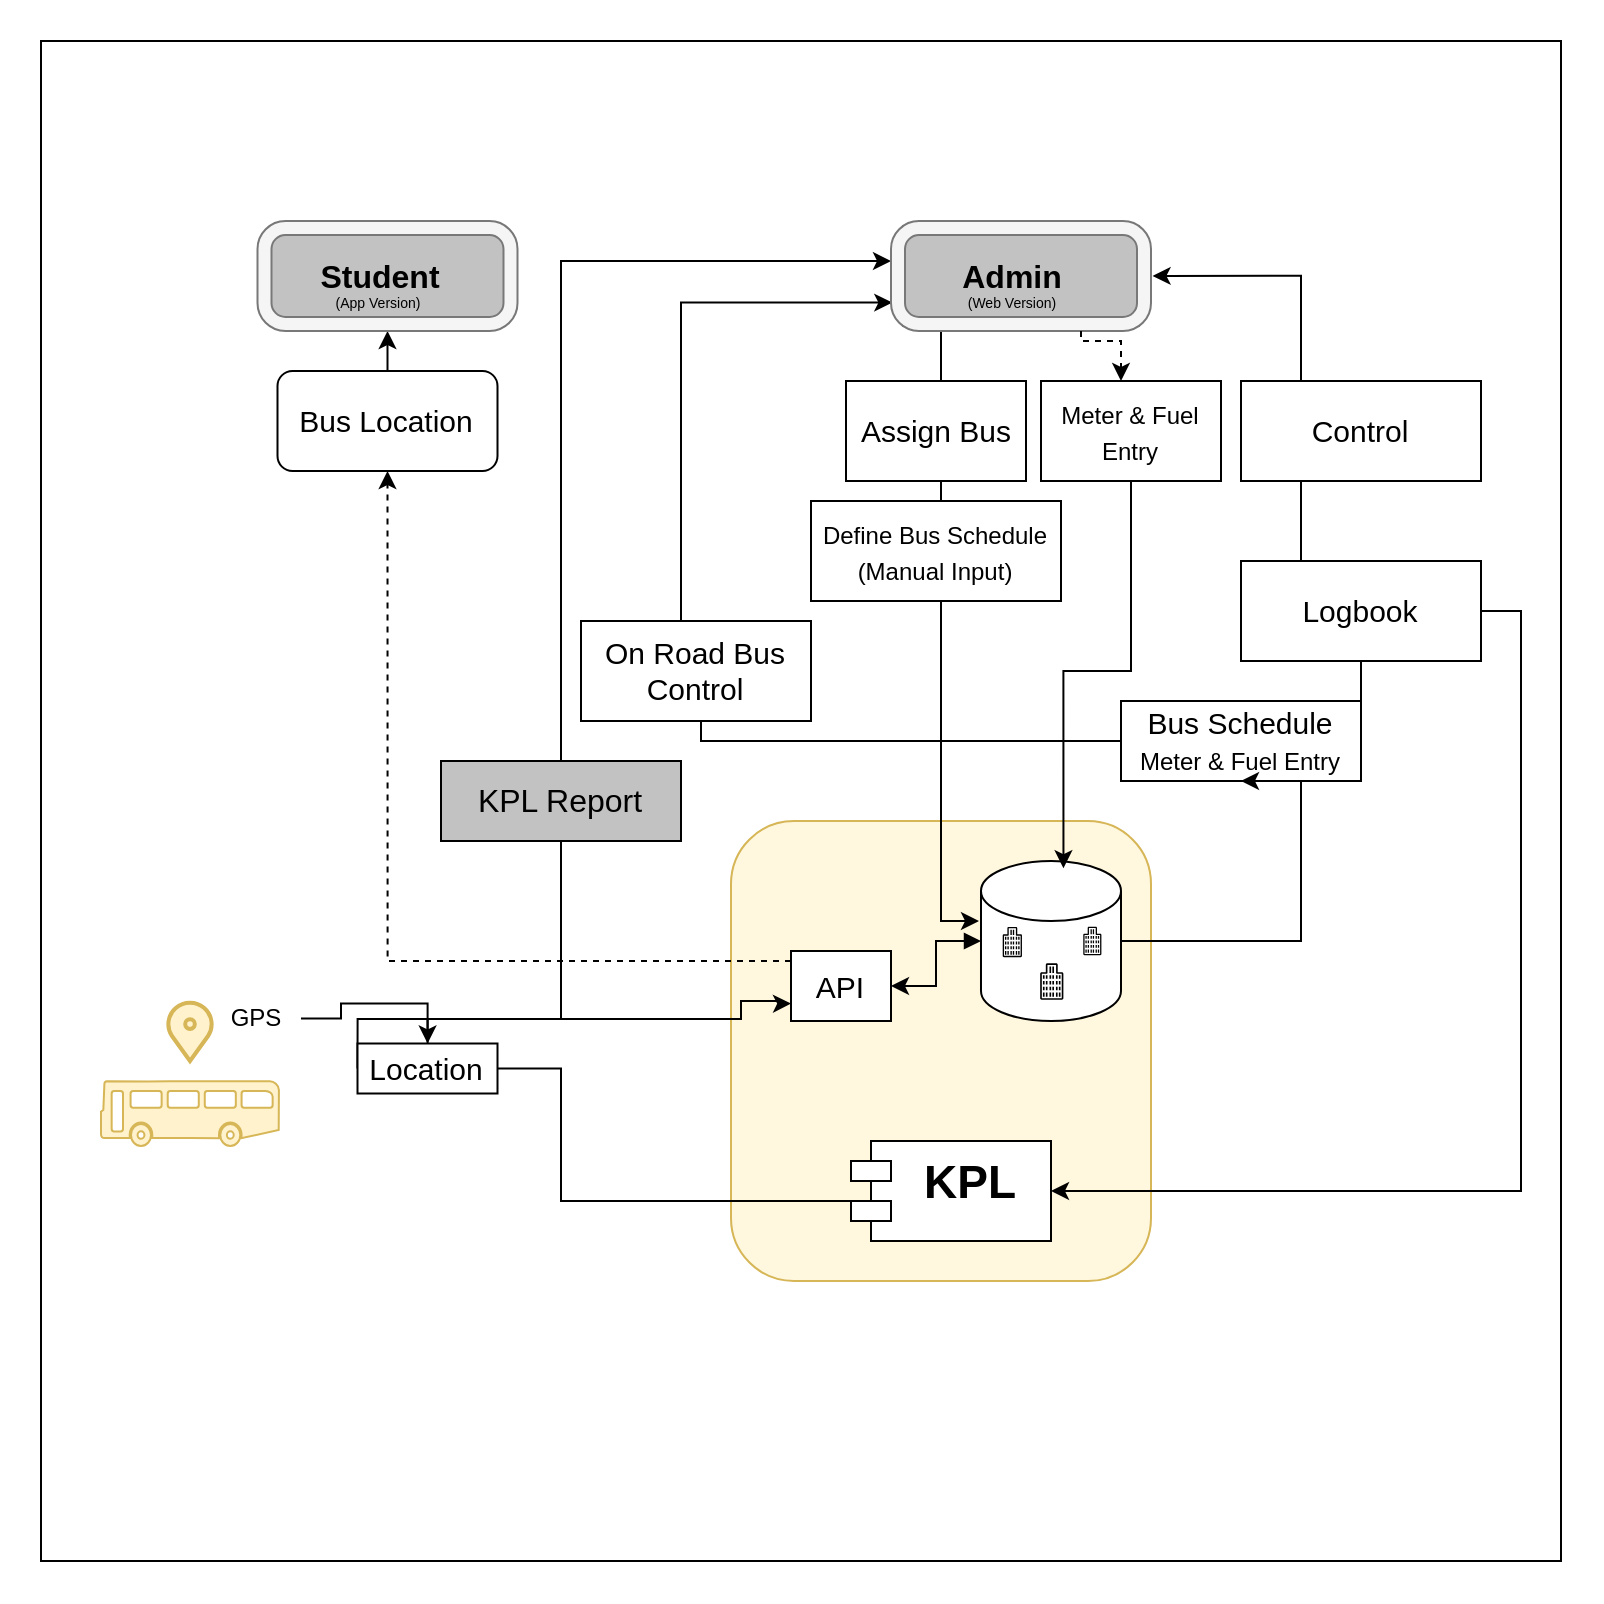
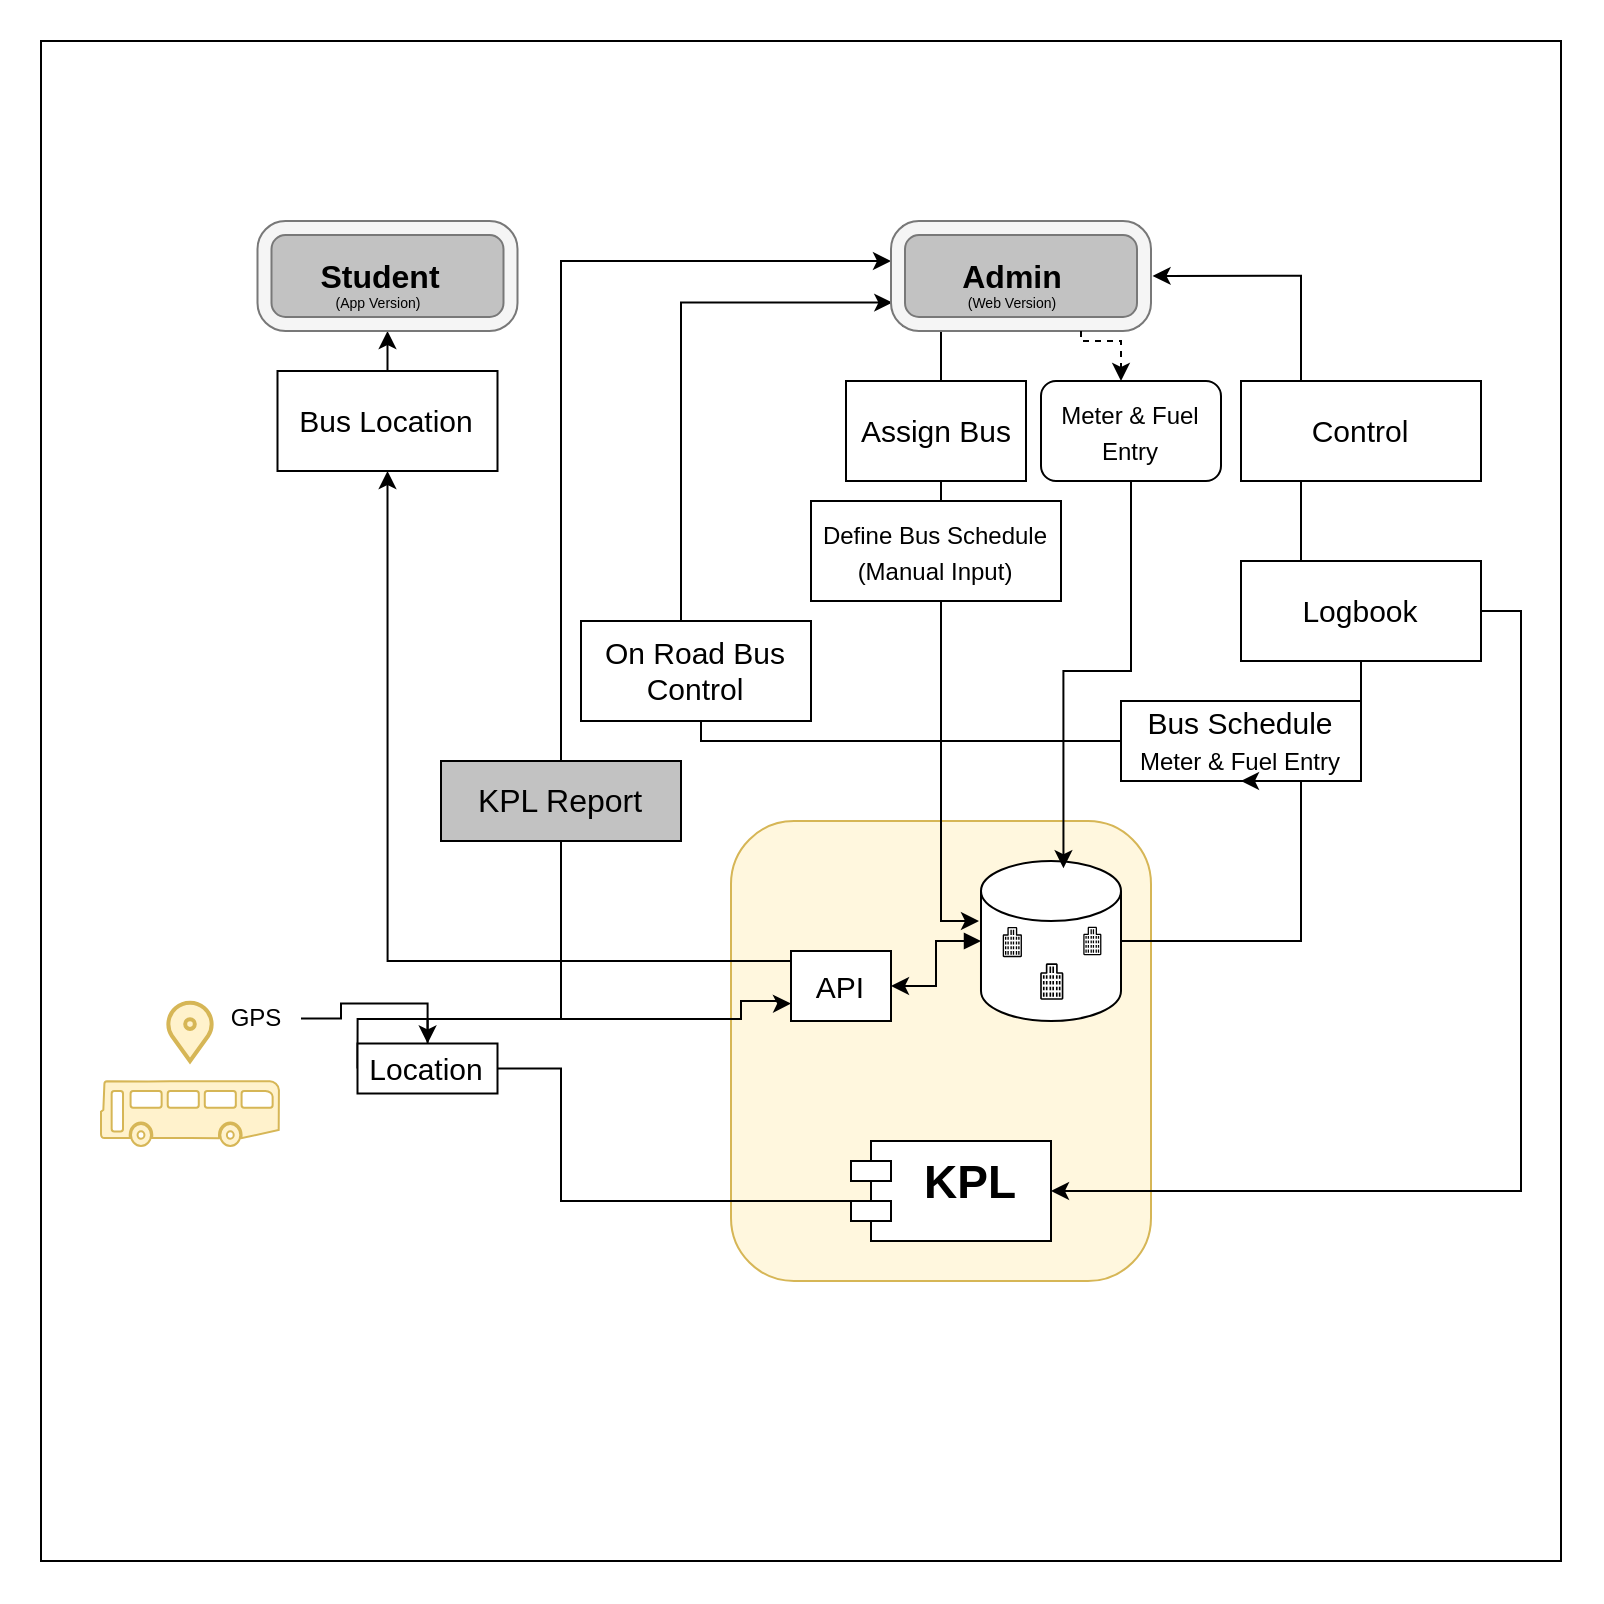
node "Bus Location": shape rounded rectangle -> rectangle
node "Meter & Fuel Entry": shape rectangle -> rounded rectangle
edge "API" -> "Bus Location": style dashed -> solid
